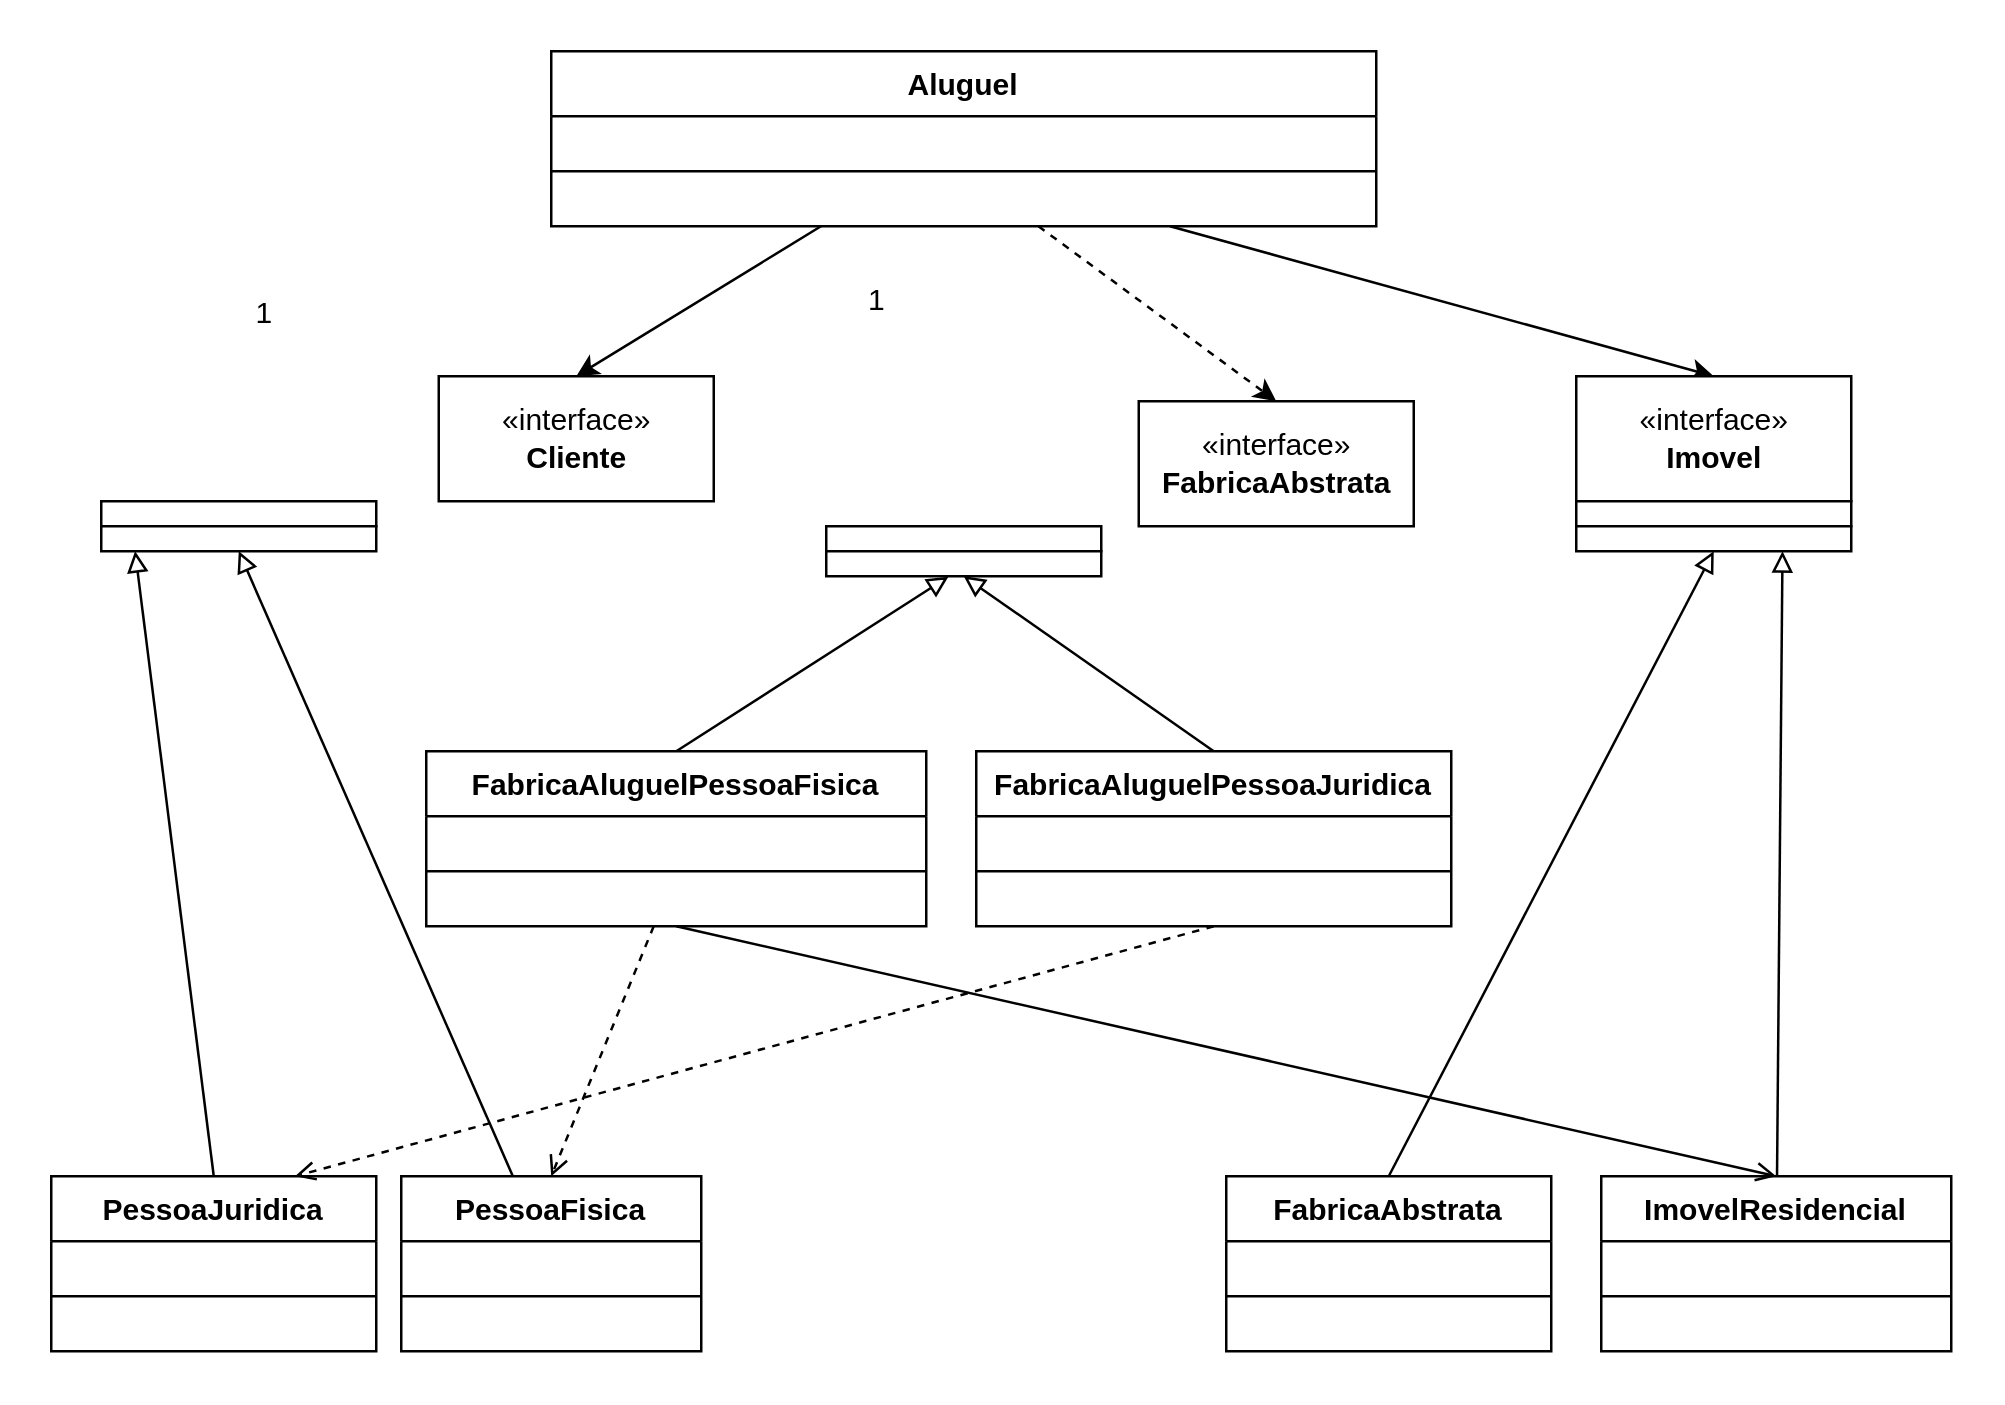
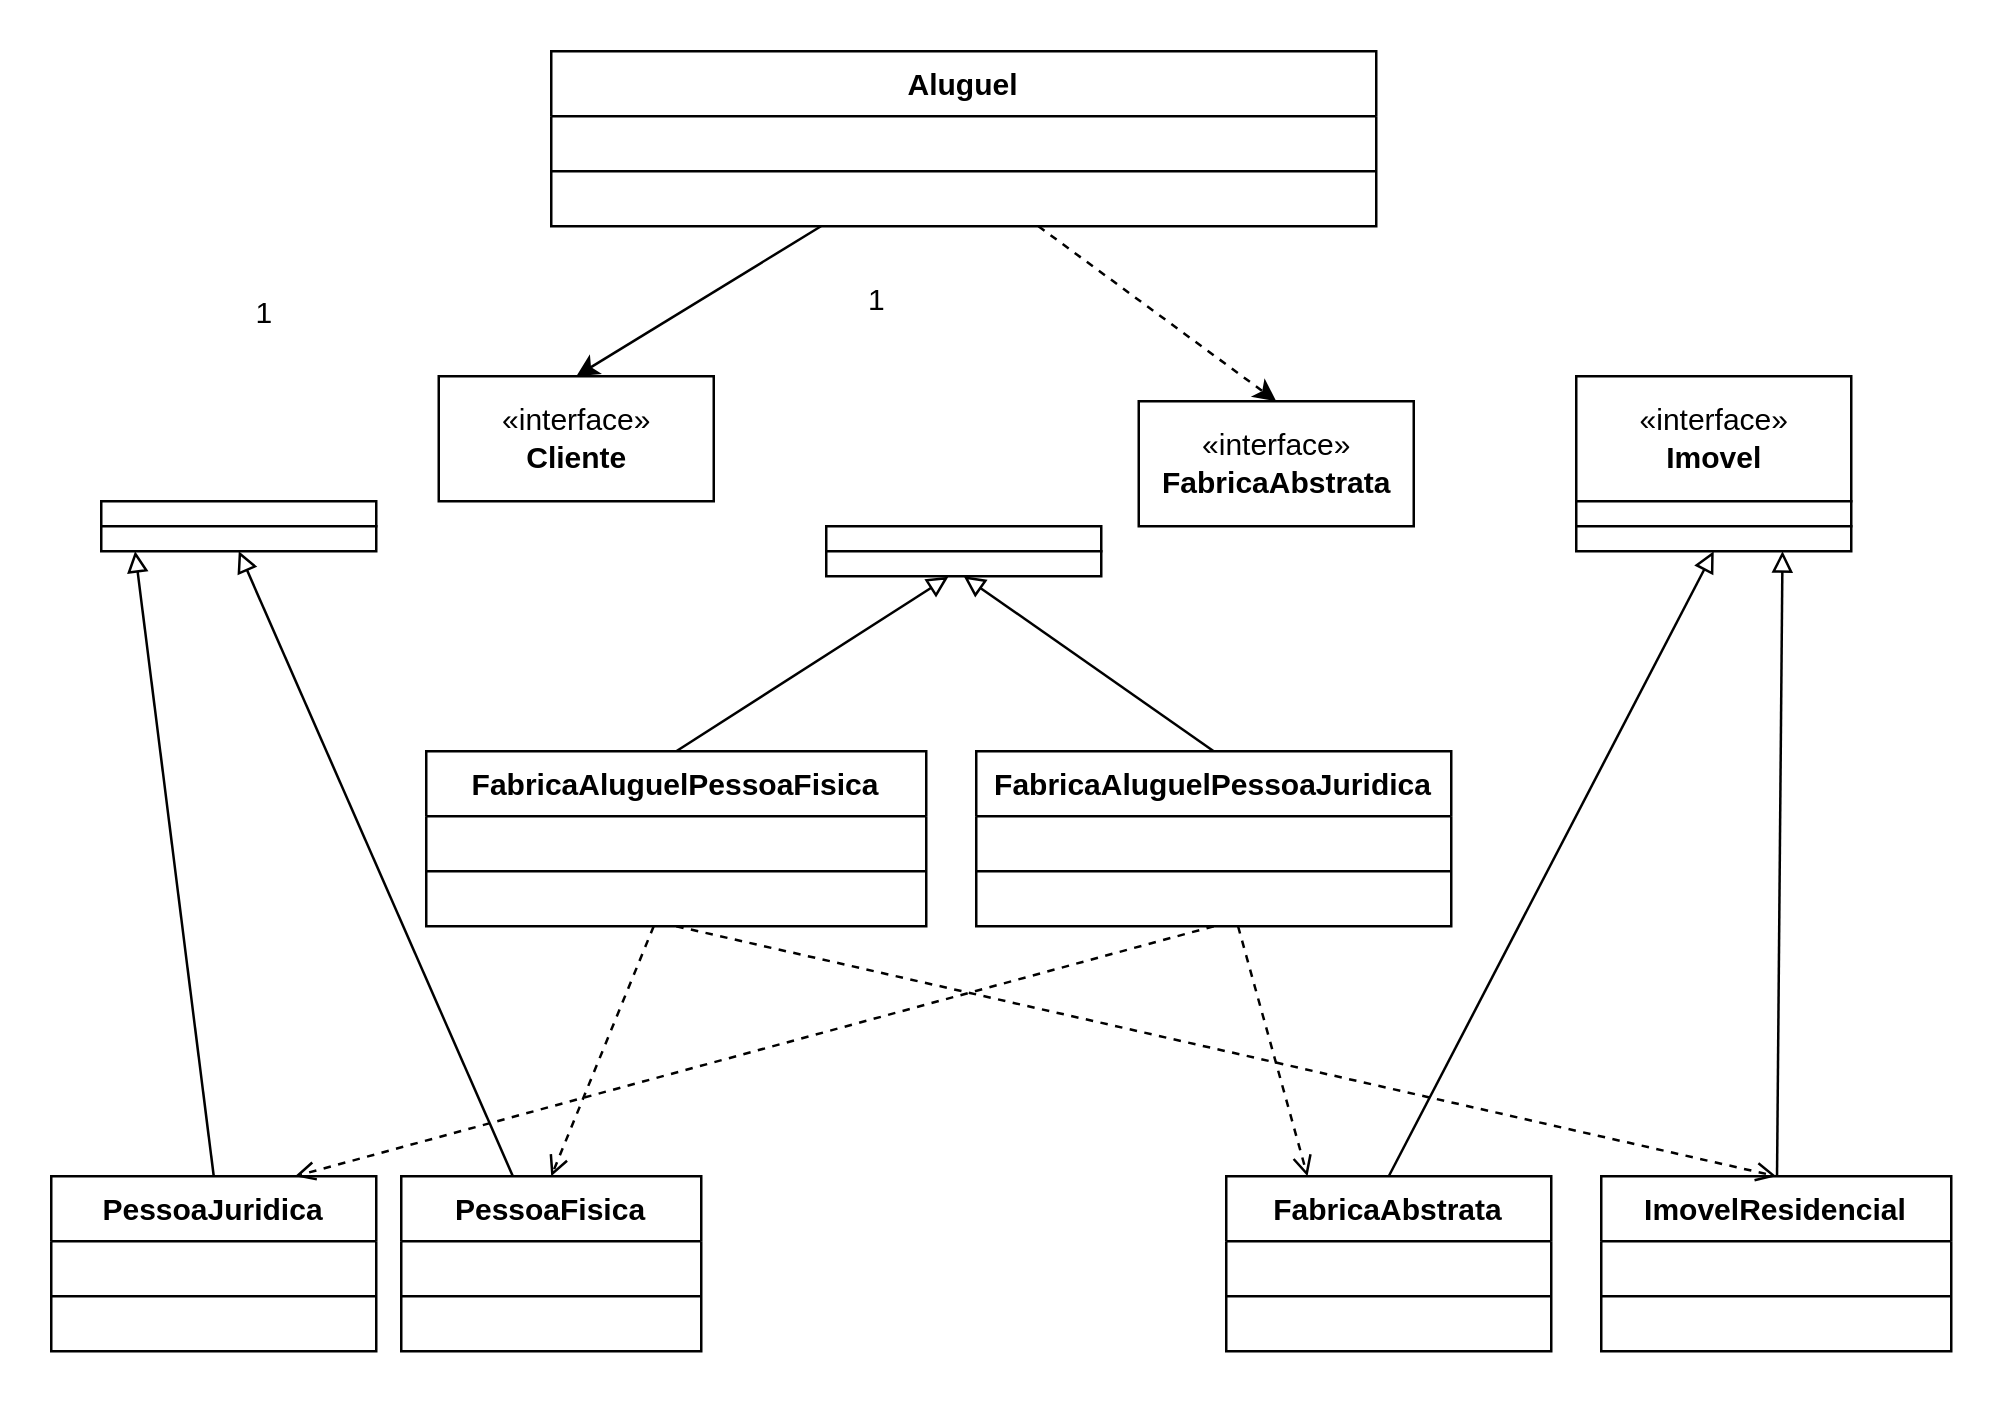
edge "Aluguel" -> "«interface» Imovel": removed
edge "FabricaAluguelPessoaJuridica" -> "FabricaAbstrata": added
edge "FabricaAluguelPessoaFisica" -> "ImovelResidencial": style solid -> dashed
